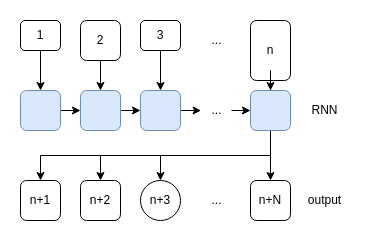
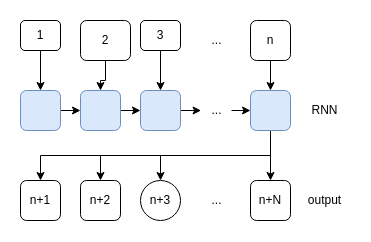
node "2": size 40x40 -> 50x40
node "n": size 40x60 -> 40x40
